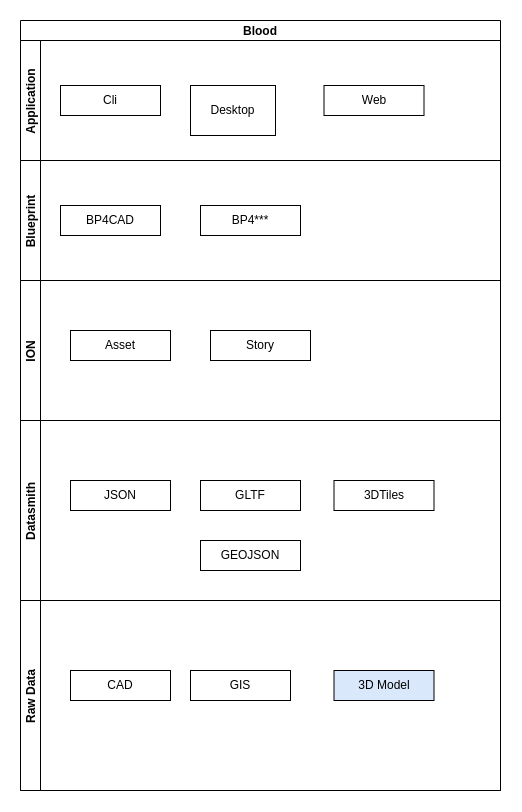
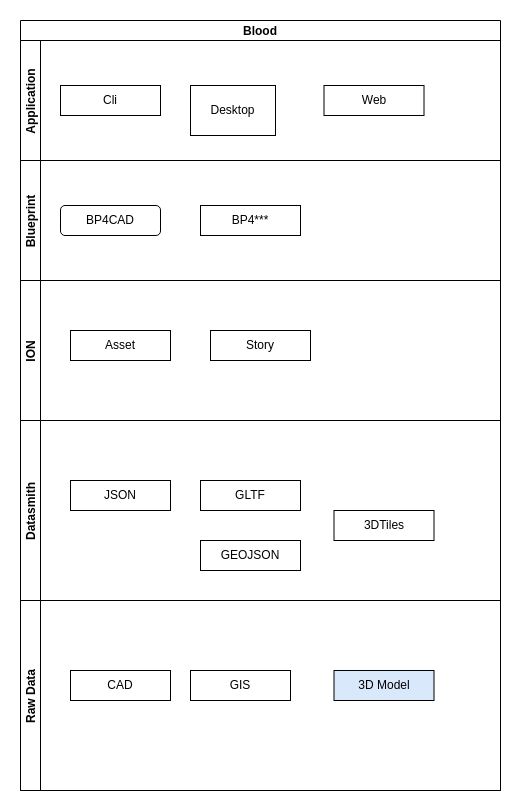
node "BP4CAD": shape rectangle -> rounded rectangle
node "3DTiles": moved (384, 496) -> (384, 526)
